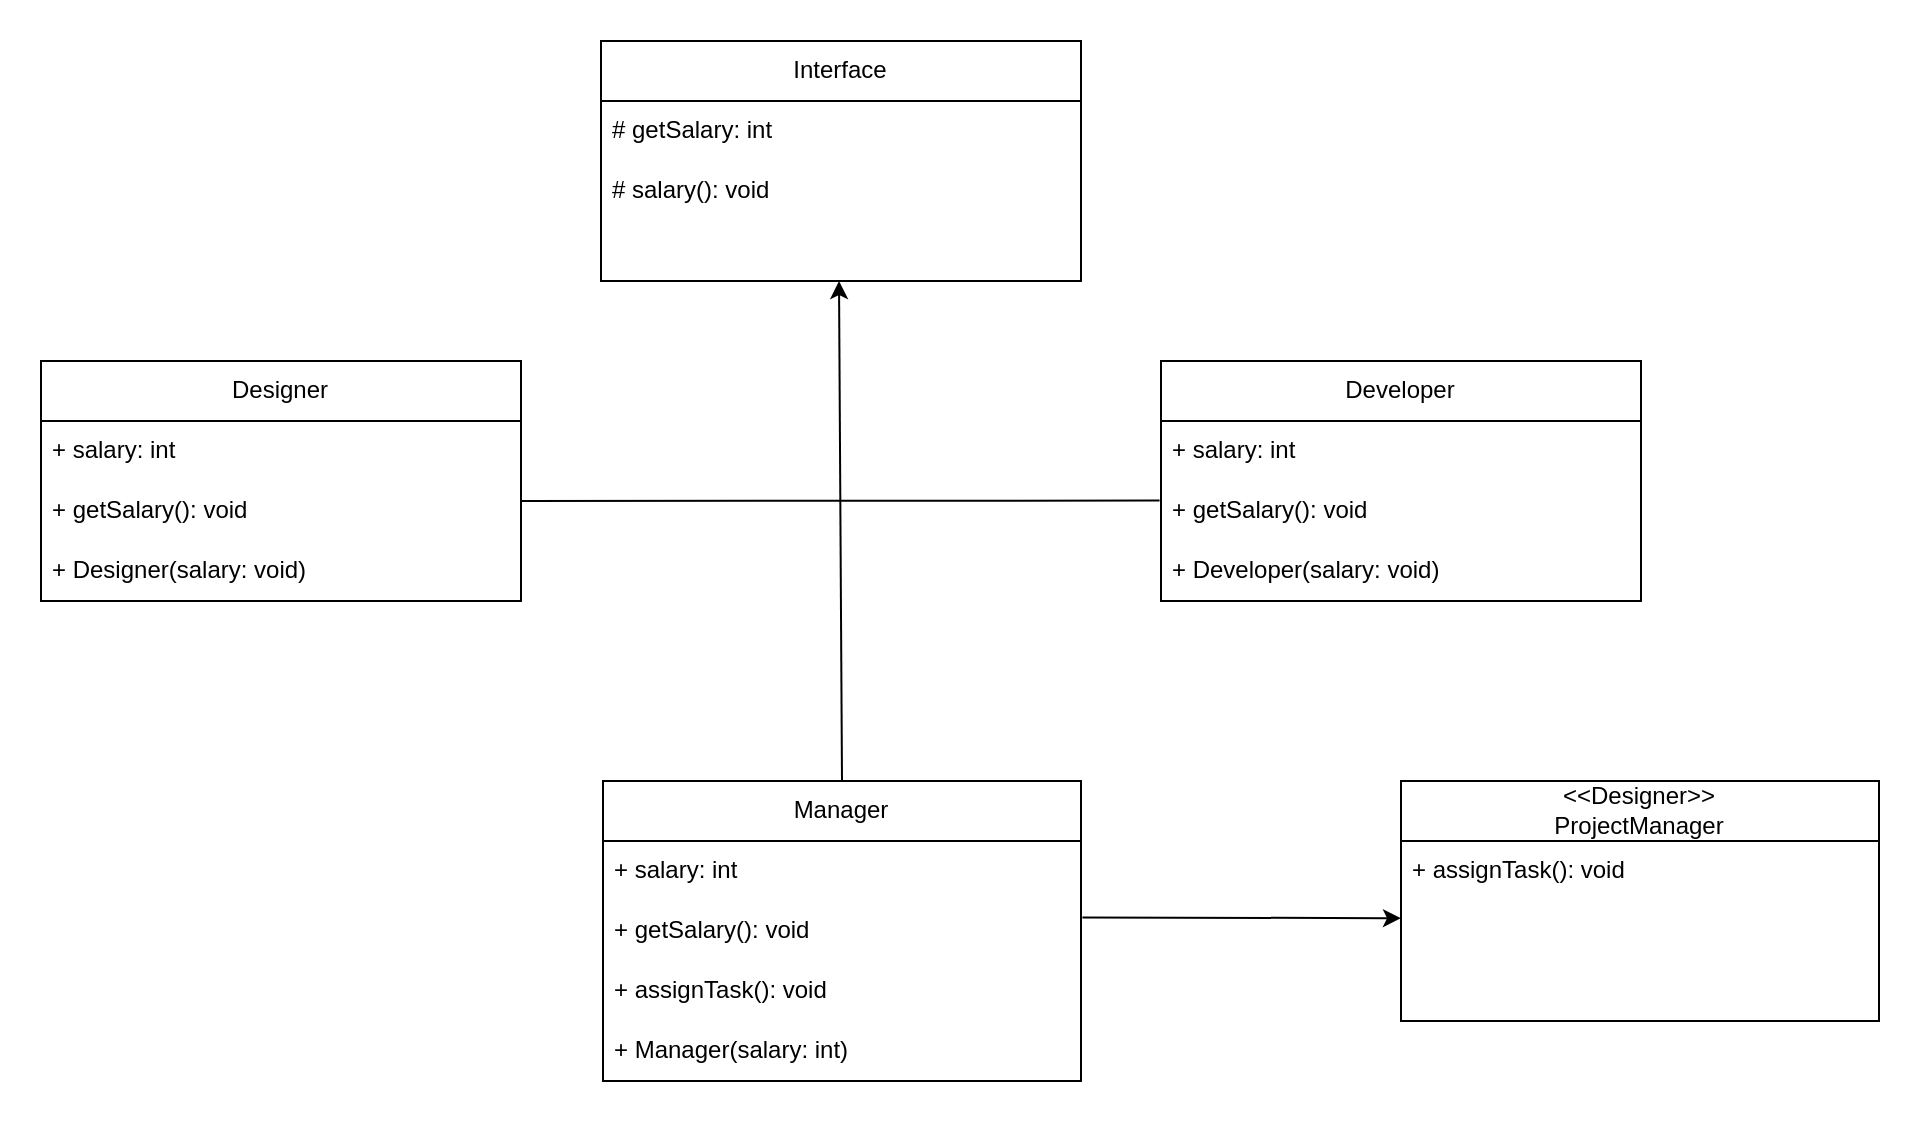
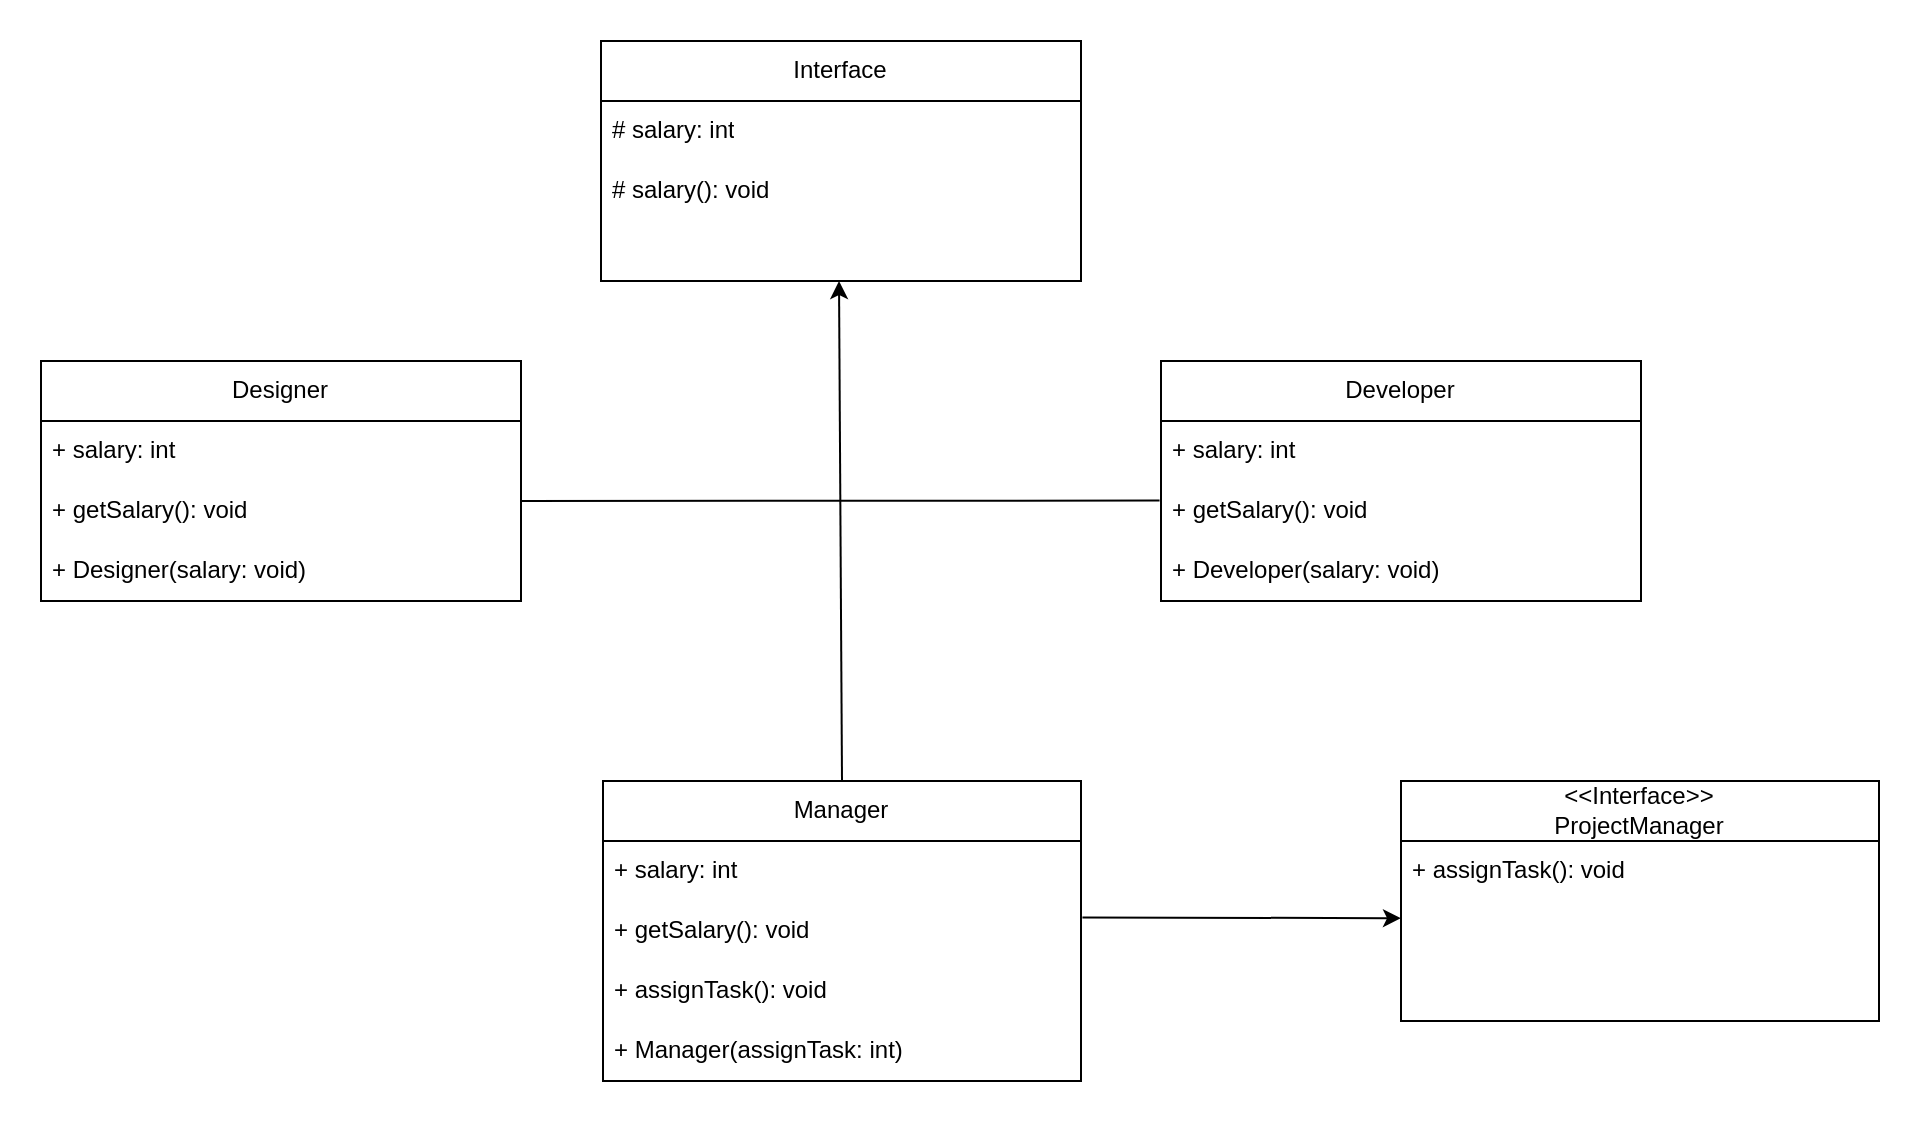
node "# getSalary: int": label "# getSalary: int" -> "# salary: int"
node "<<Designer>> ProjectManager": label "<<Designer>> ProjectManager" -> "<<Interface>> ProjectManager"
node "+ Manager(salary: int)": label "+ Manager(salary: int)" -> "+ Manager(assignTask: int)"
